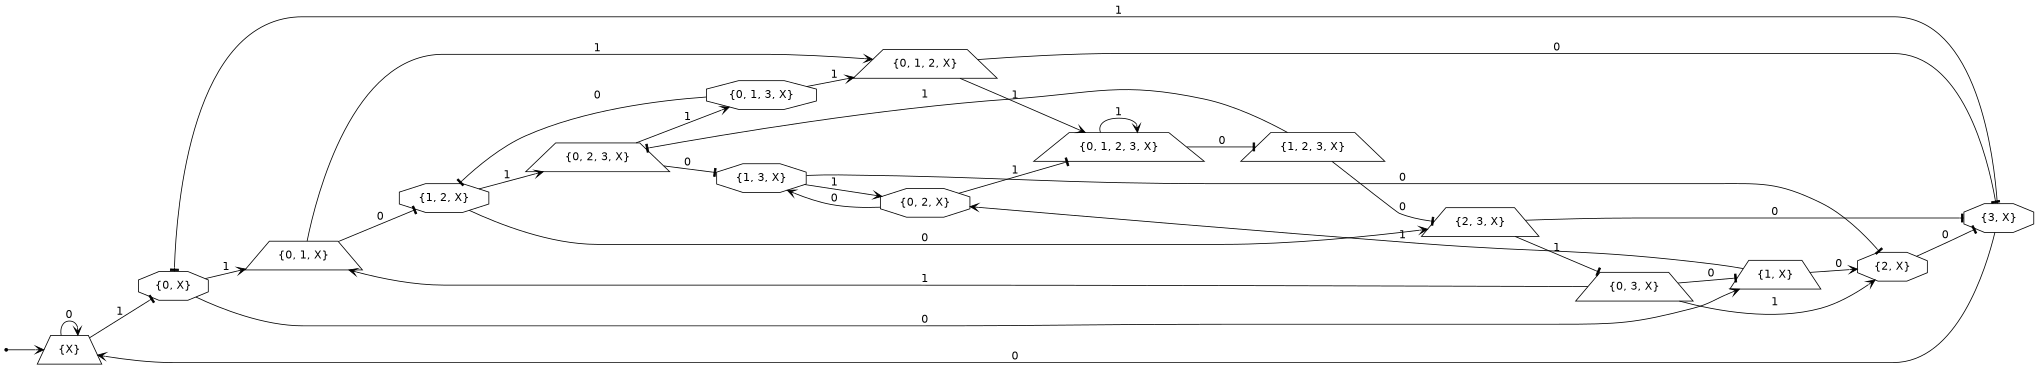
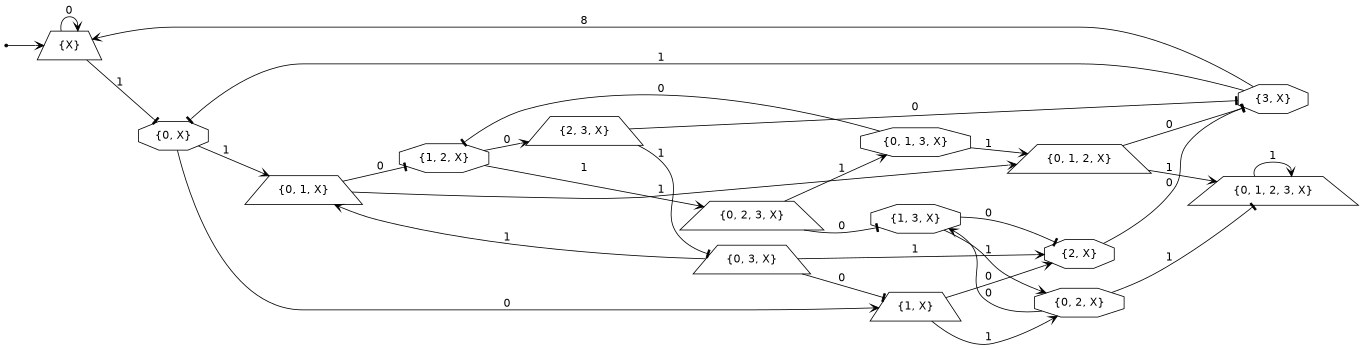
node "{1, 2, 3, X}": removed
edge "{3, X}" -> "{X}": label "0" -> "8"
